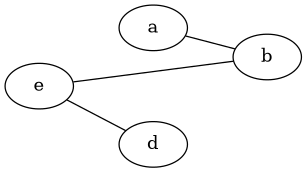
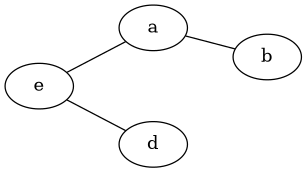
edge "b" -- "e": now "a" -- "e"
